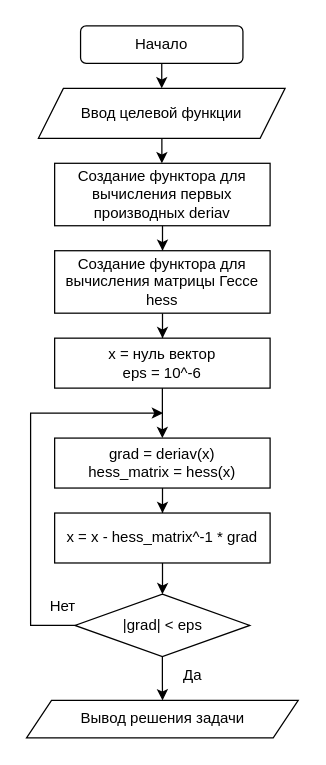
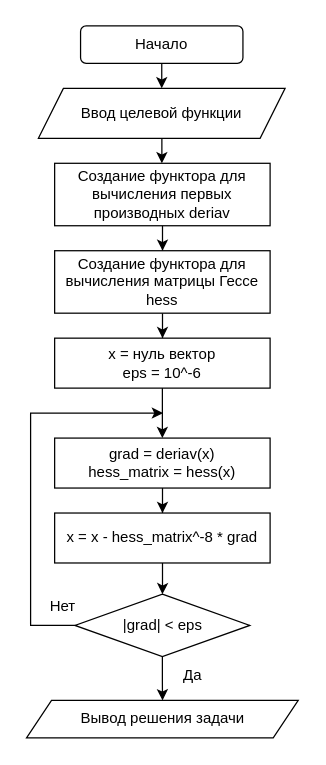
node "x = x - hess_matrix^-1 * grad": label "x = x - hess_matrix^-1 * grad" -> "x = x - hess_matrix^-8 * grad"
